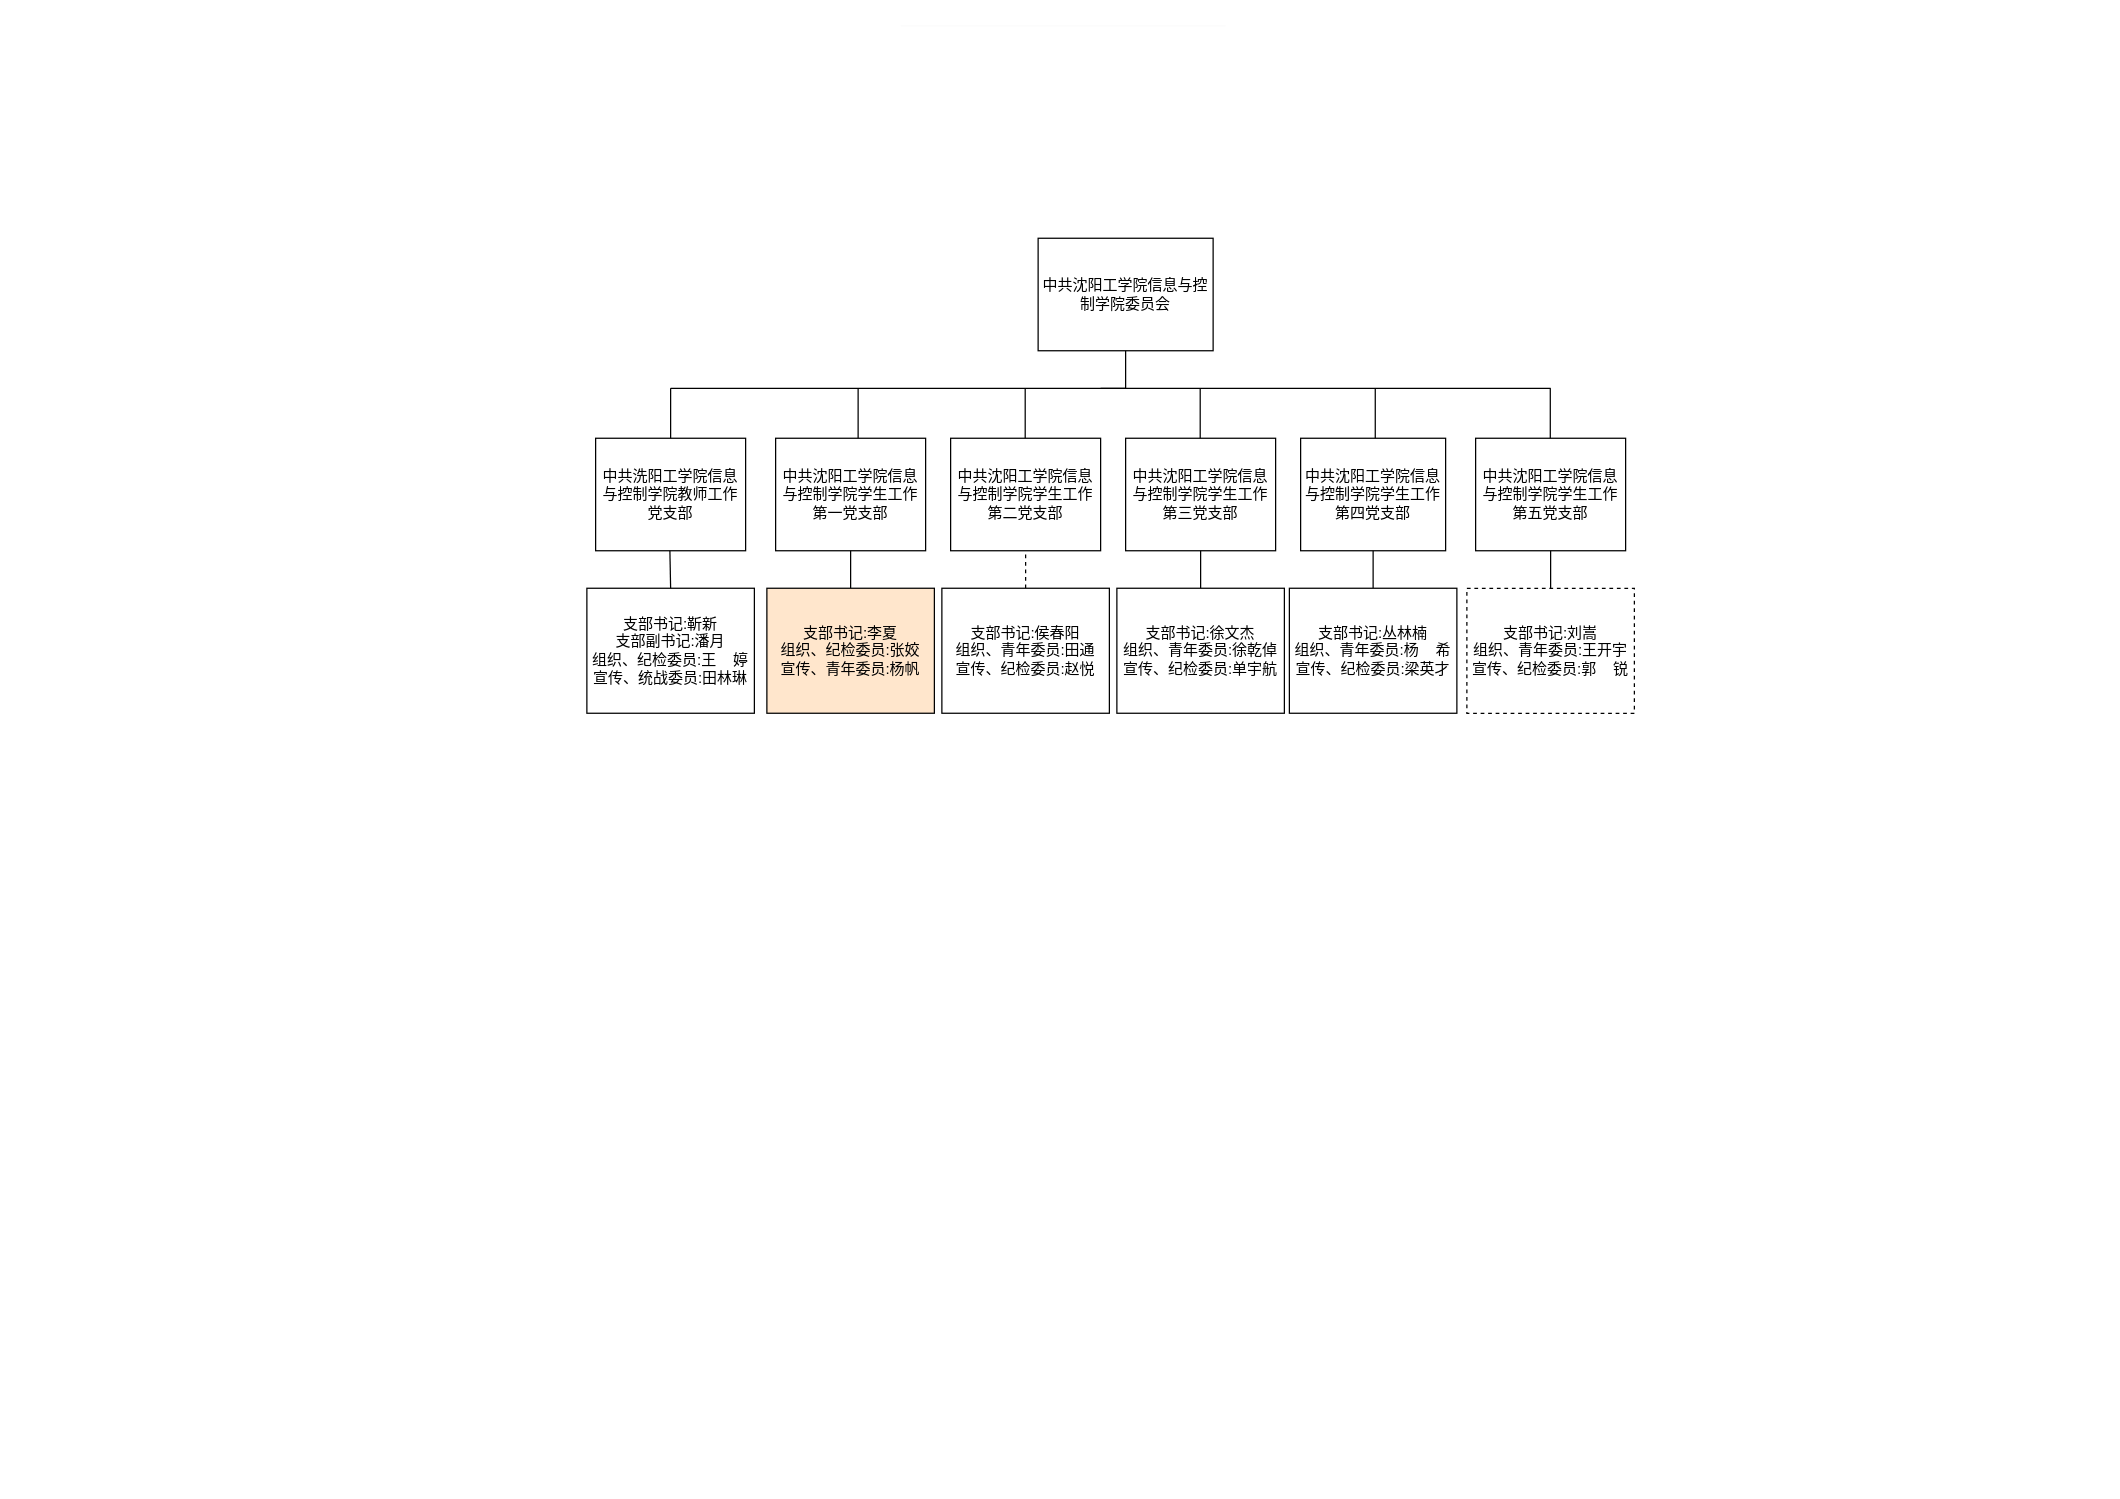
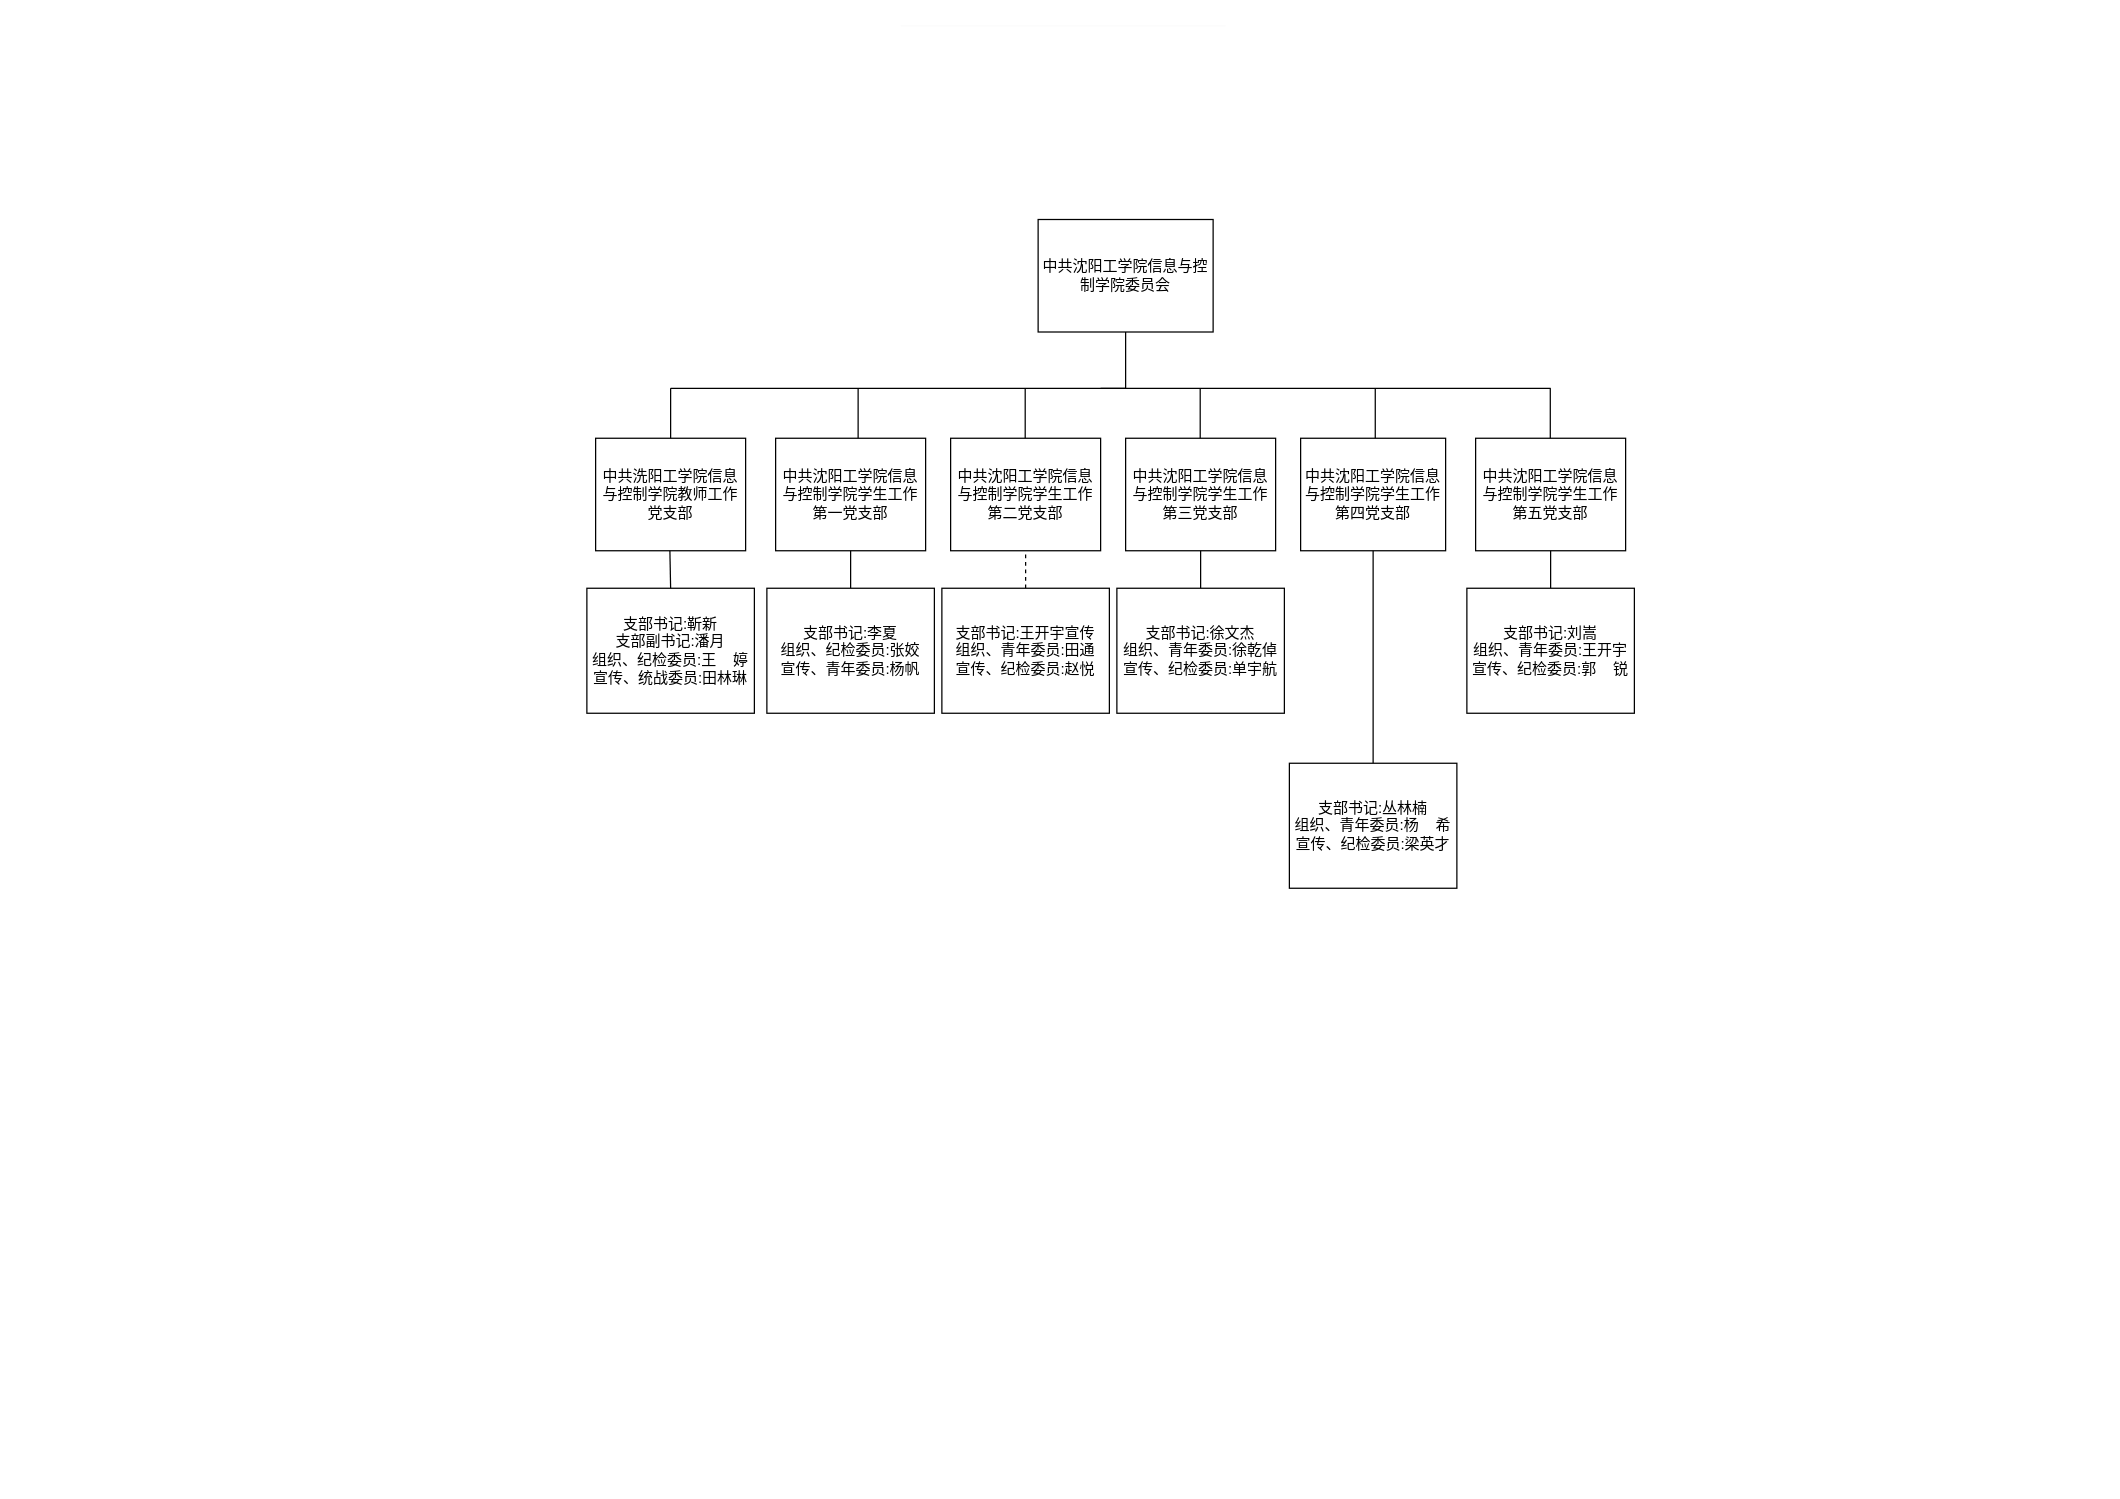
node "中共沈阳工学院信息与控制学院委员会": moved (1126, 294) -> (1126, 276)
node "支部书记:李夏组织、纪检委员:张姣宣传、青年委员:杨帆": fillcolor #ffe6cc -> #ffffff
node "支部书记:侯春阳组织、青年委员:田通宣传、纪检委员:赵悦": label "支部书记:侯春阳组织、青年委员:田通宣传、纪检委员:赵悦" -> "支部书记:王开宇宣传组织、青年委员:田通宣传、纪检委员:赵悦"
node "支部书记:丛林楠组织、青年委员:杨 希宣传、纪检委员:梁英才": moved (1373, 651) -> (1373, 826)
node "支部书记:刘嵩组织、青年委员:王开宇宣传、纪检委员:郭 锐": style dashed -> solid
